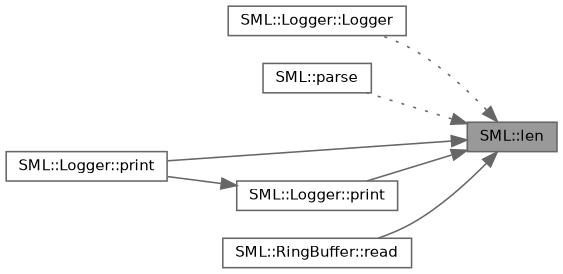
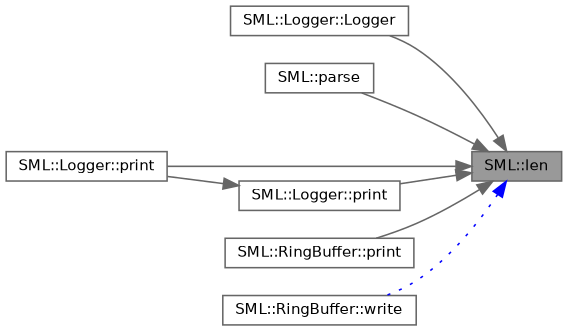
edge "SML::Logger::Logger" -> "SML::len": style dotted -> solid
edge "SML::parse" -> "SML::len": style dotted -> solid
node "SML::RingBuffer::read": label "SML::RingBuffer::read" -> "SML::RingBuffer::print"
node "SML::RingBuffer::write": added
